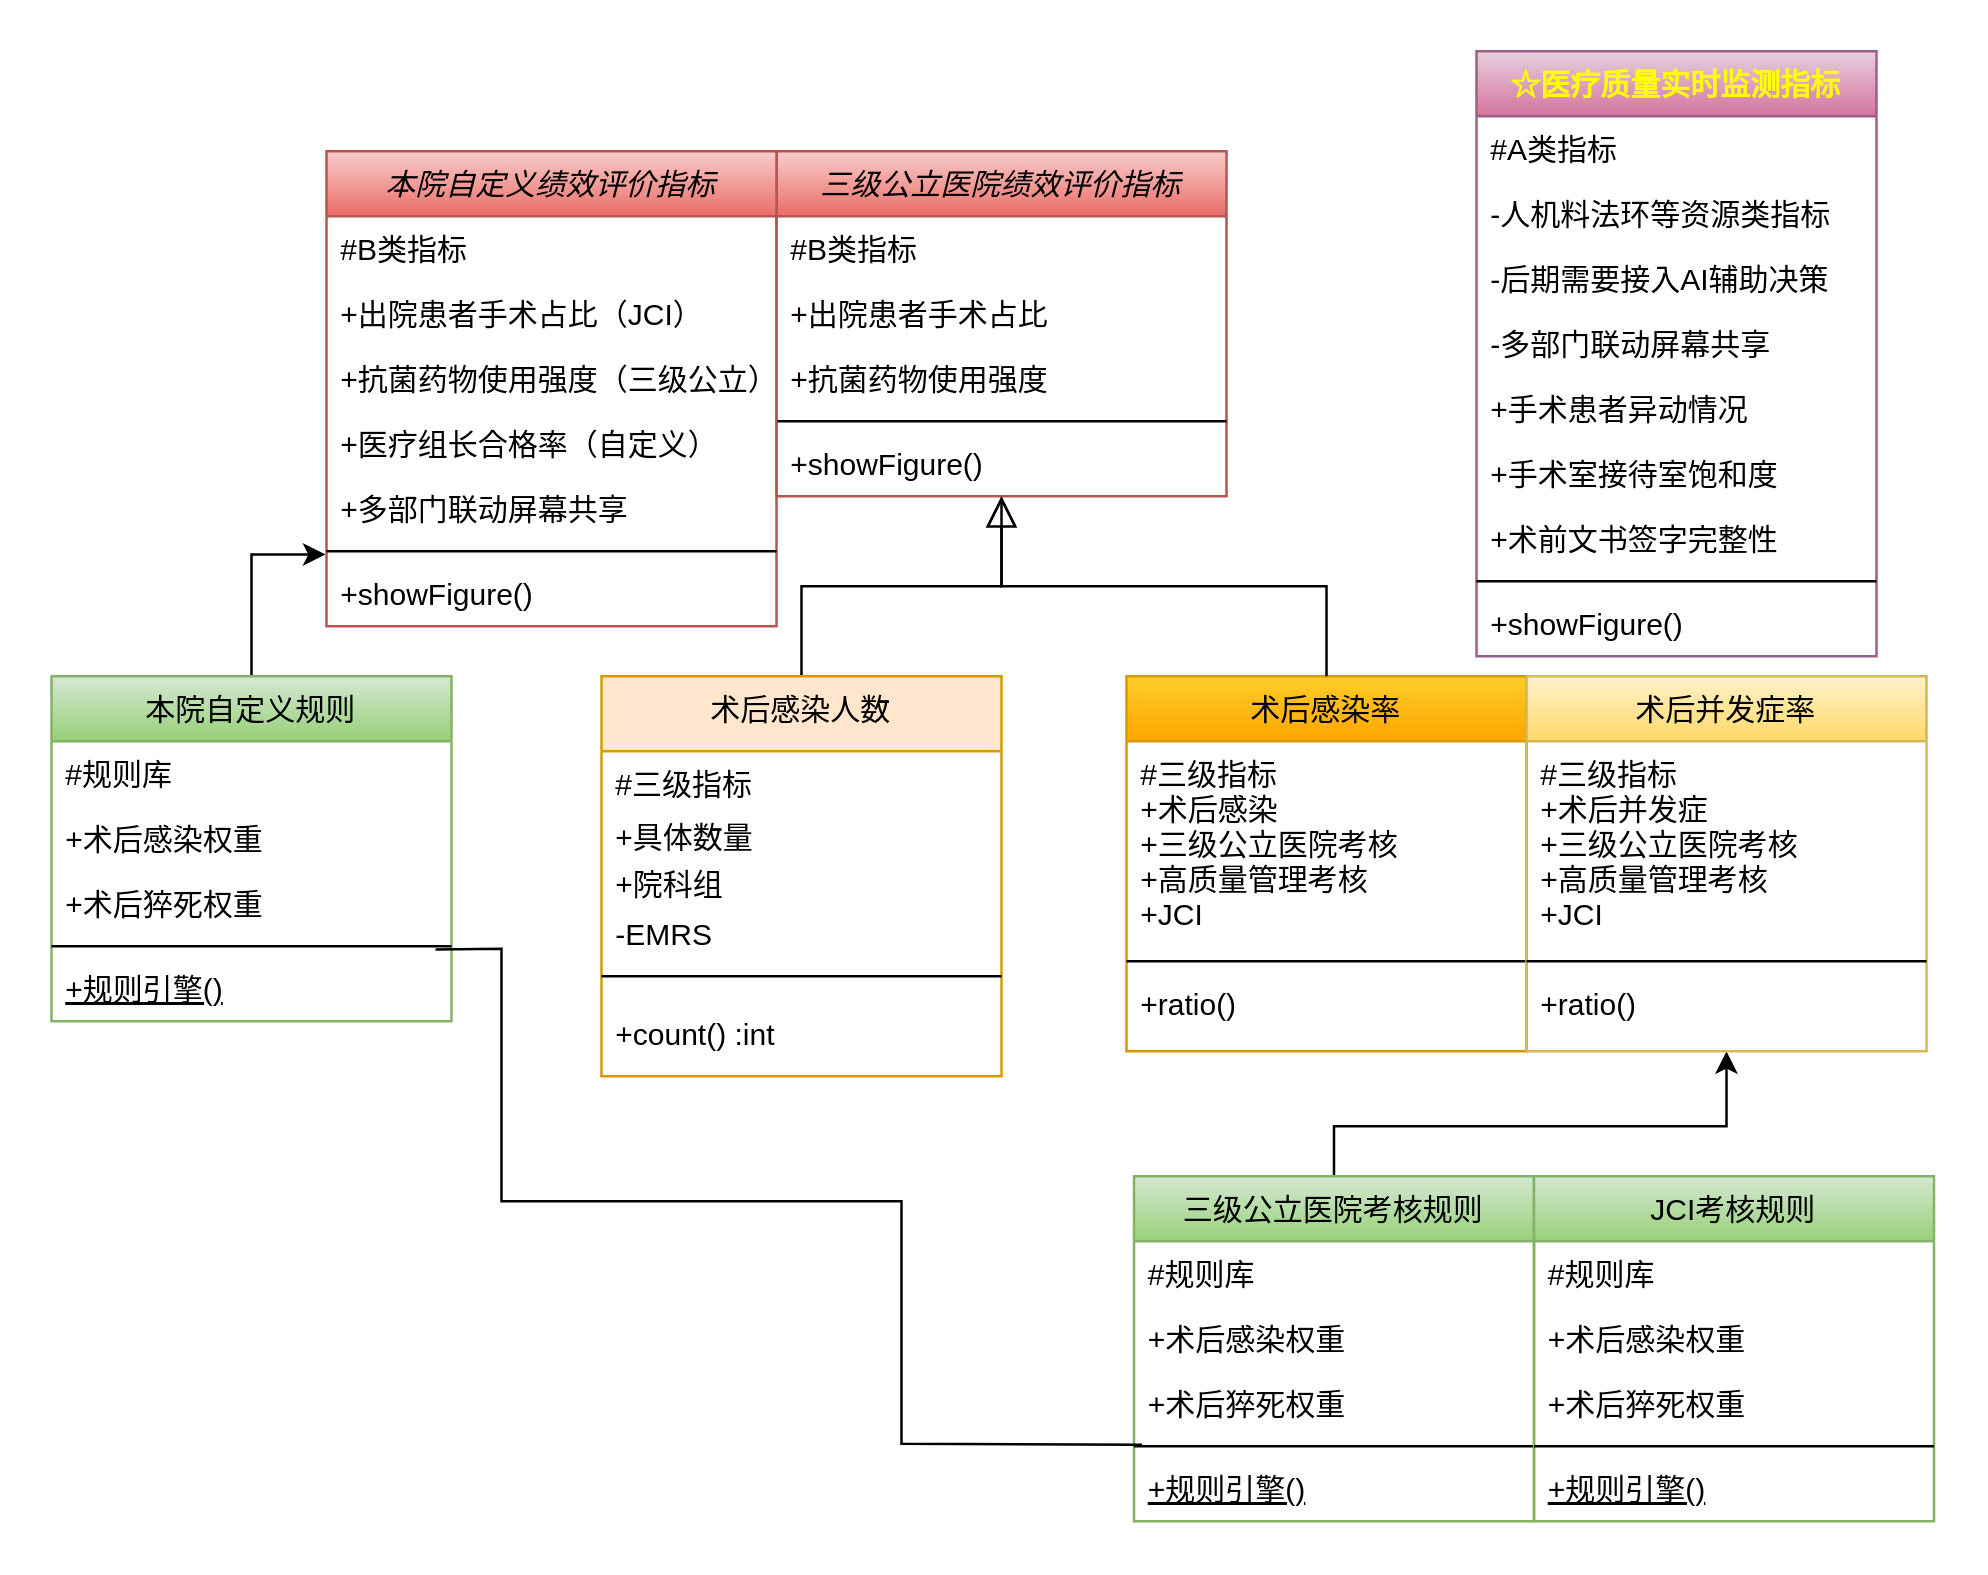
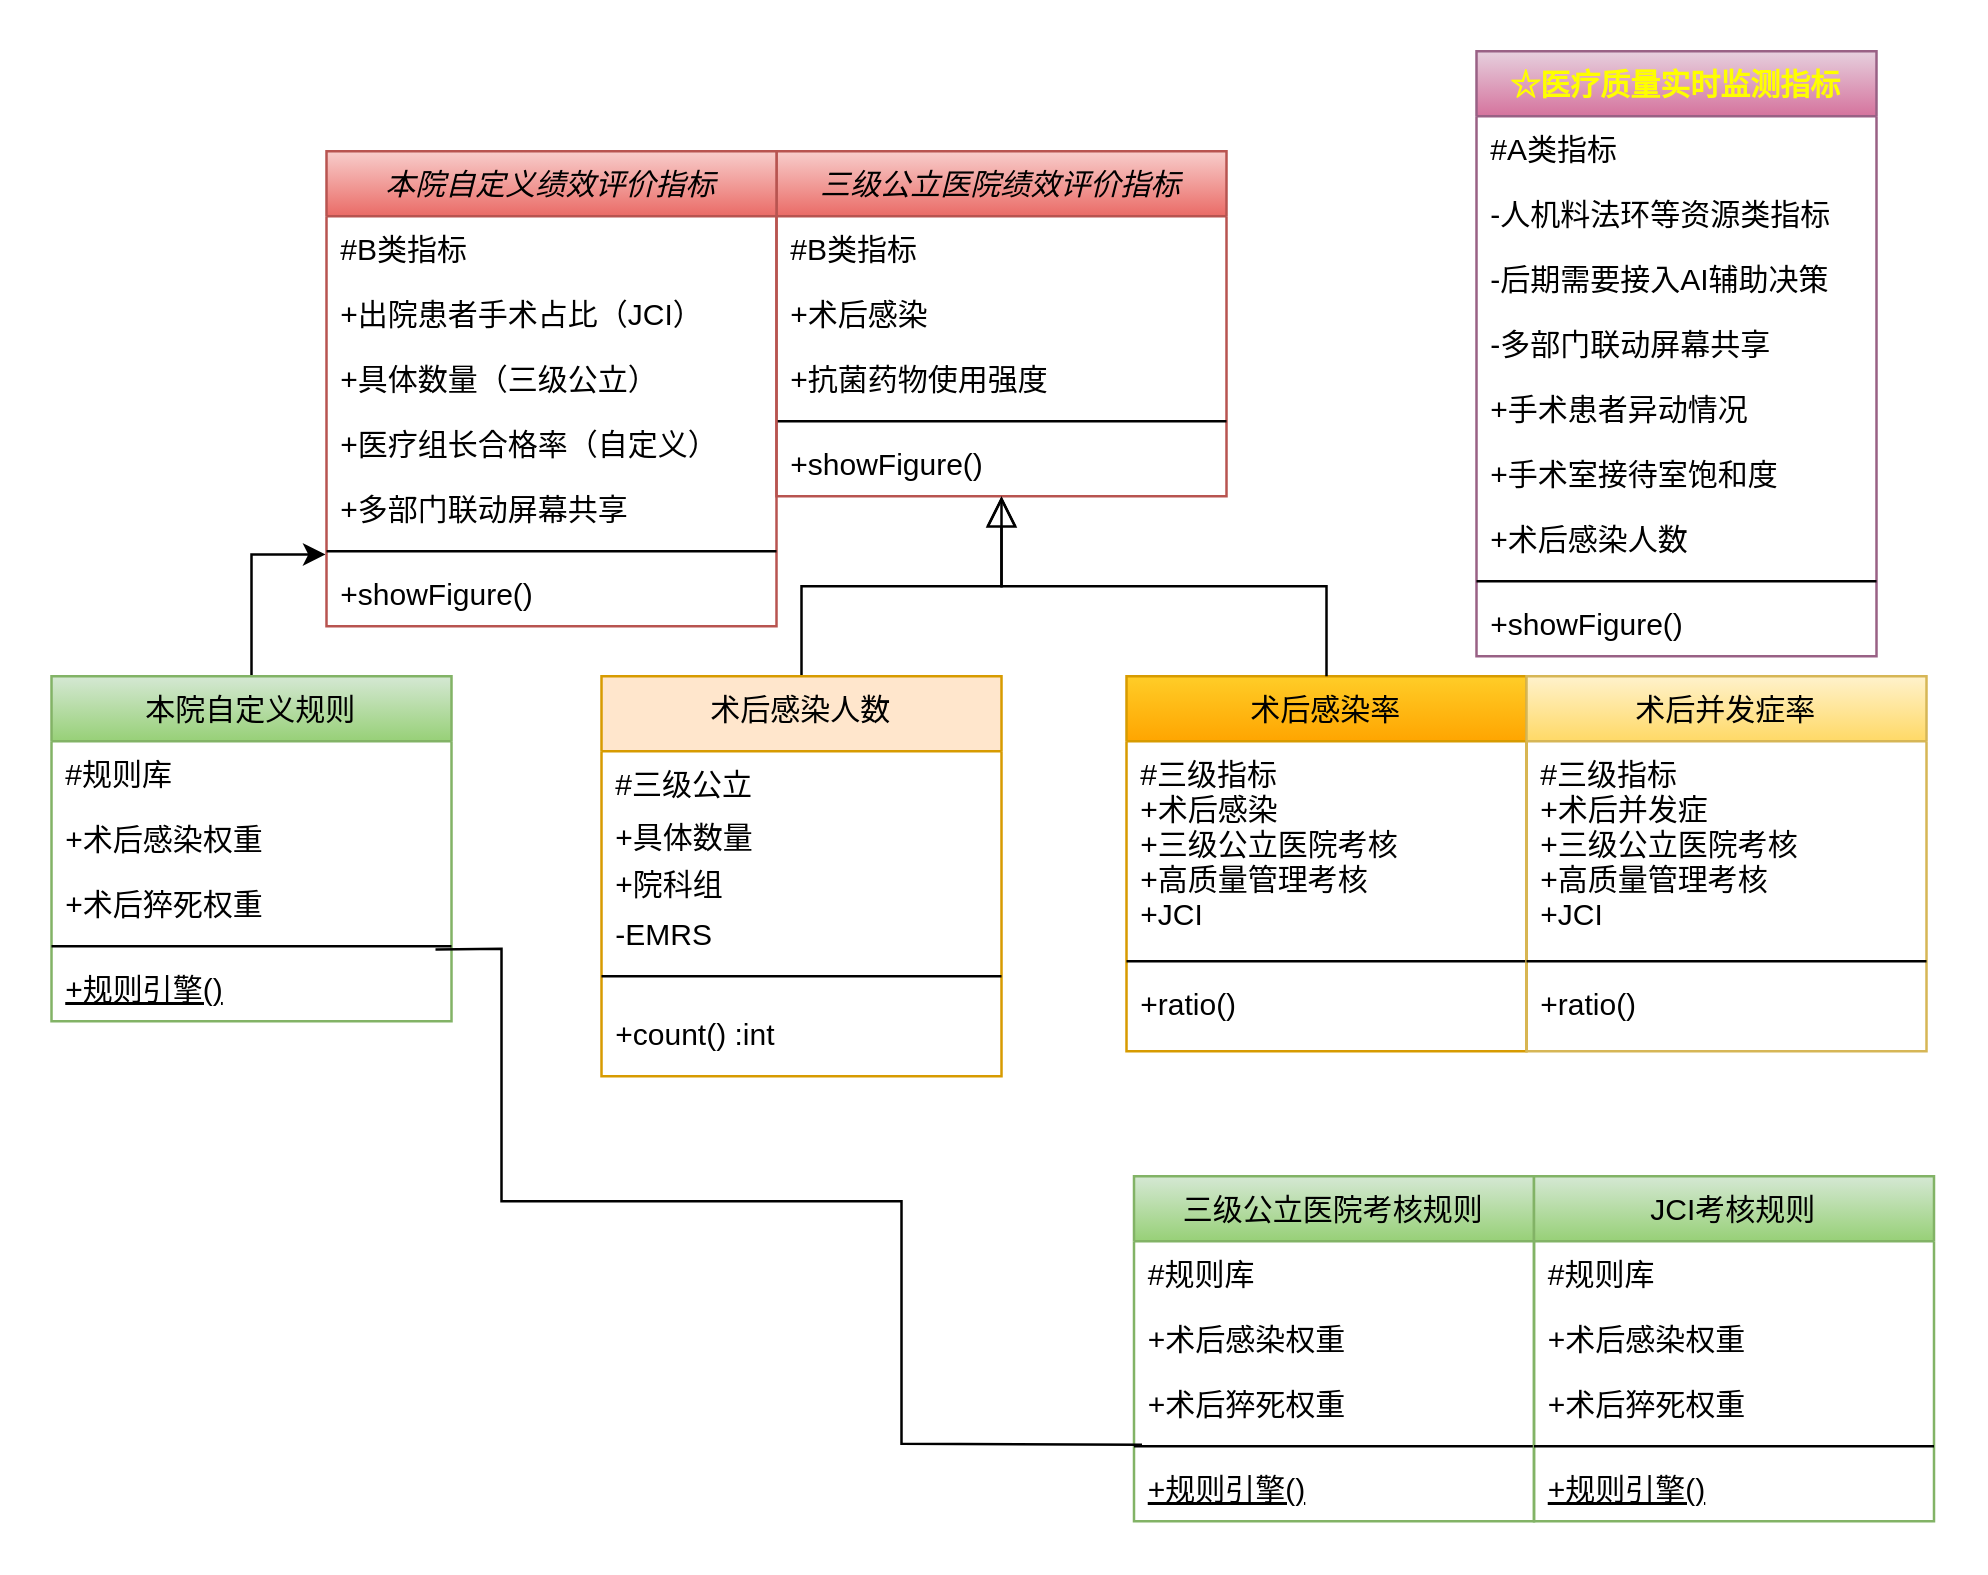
node "+出院患者手术占比": label "+出院患者手术占比" -> "+术后感染"
node "+抗菌药物使用强度（三级公立）": label "+抗菌药物使用强度（三级公立）" -> "+具体数量（三级公立）"
node "+术前文书签字完整性": label "+术前文书签字完整性" -> "+术后感染人数"
node "#三级指标": label "#三级指标" -> "#三级公立"
edge "三级公立医院考核规则" -> "术后并发症率": removed
